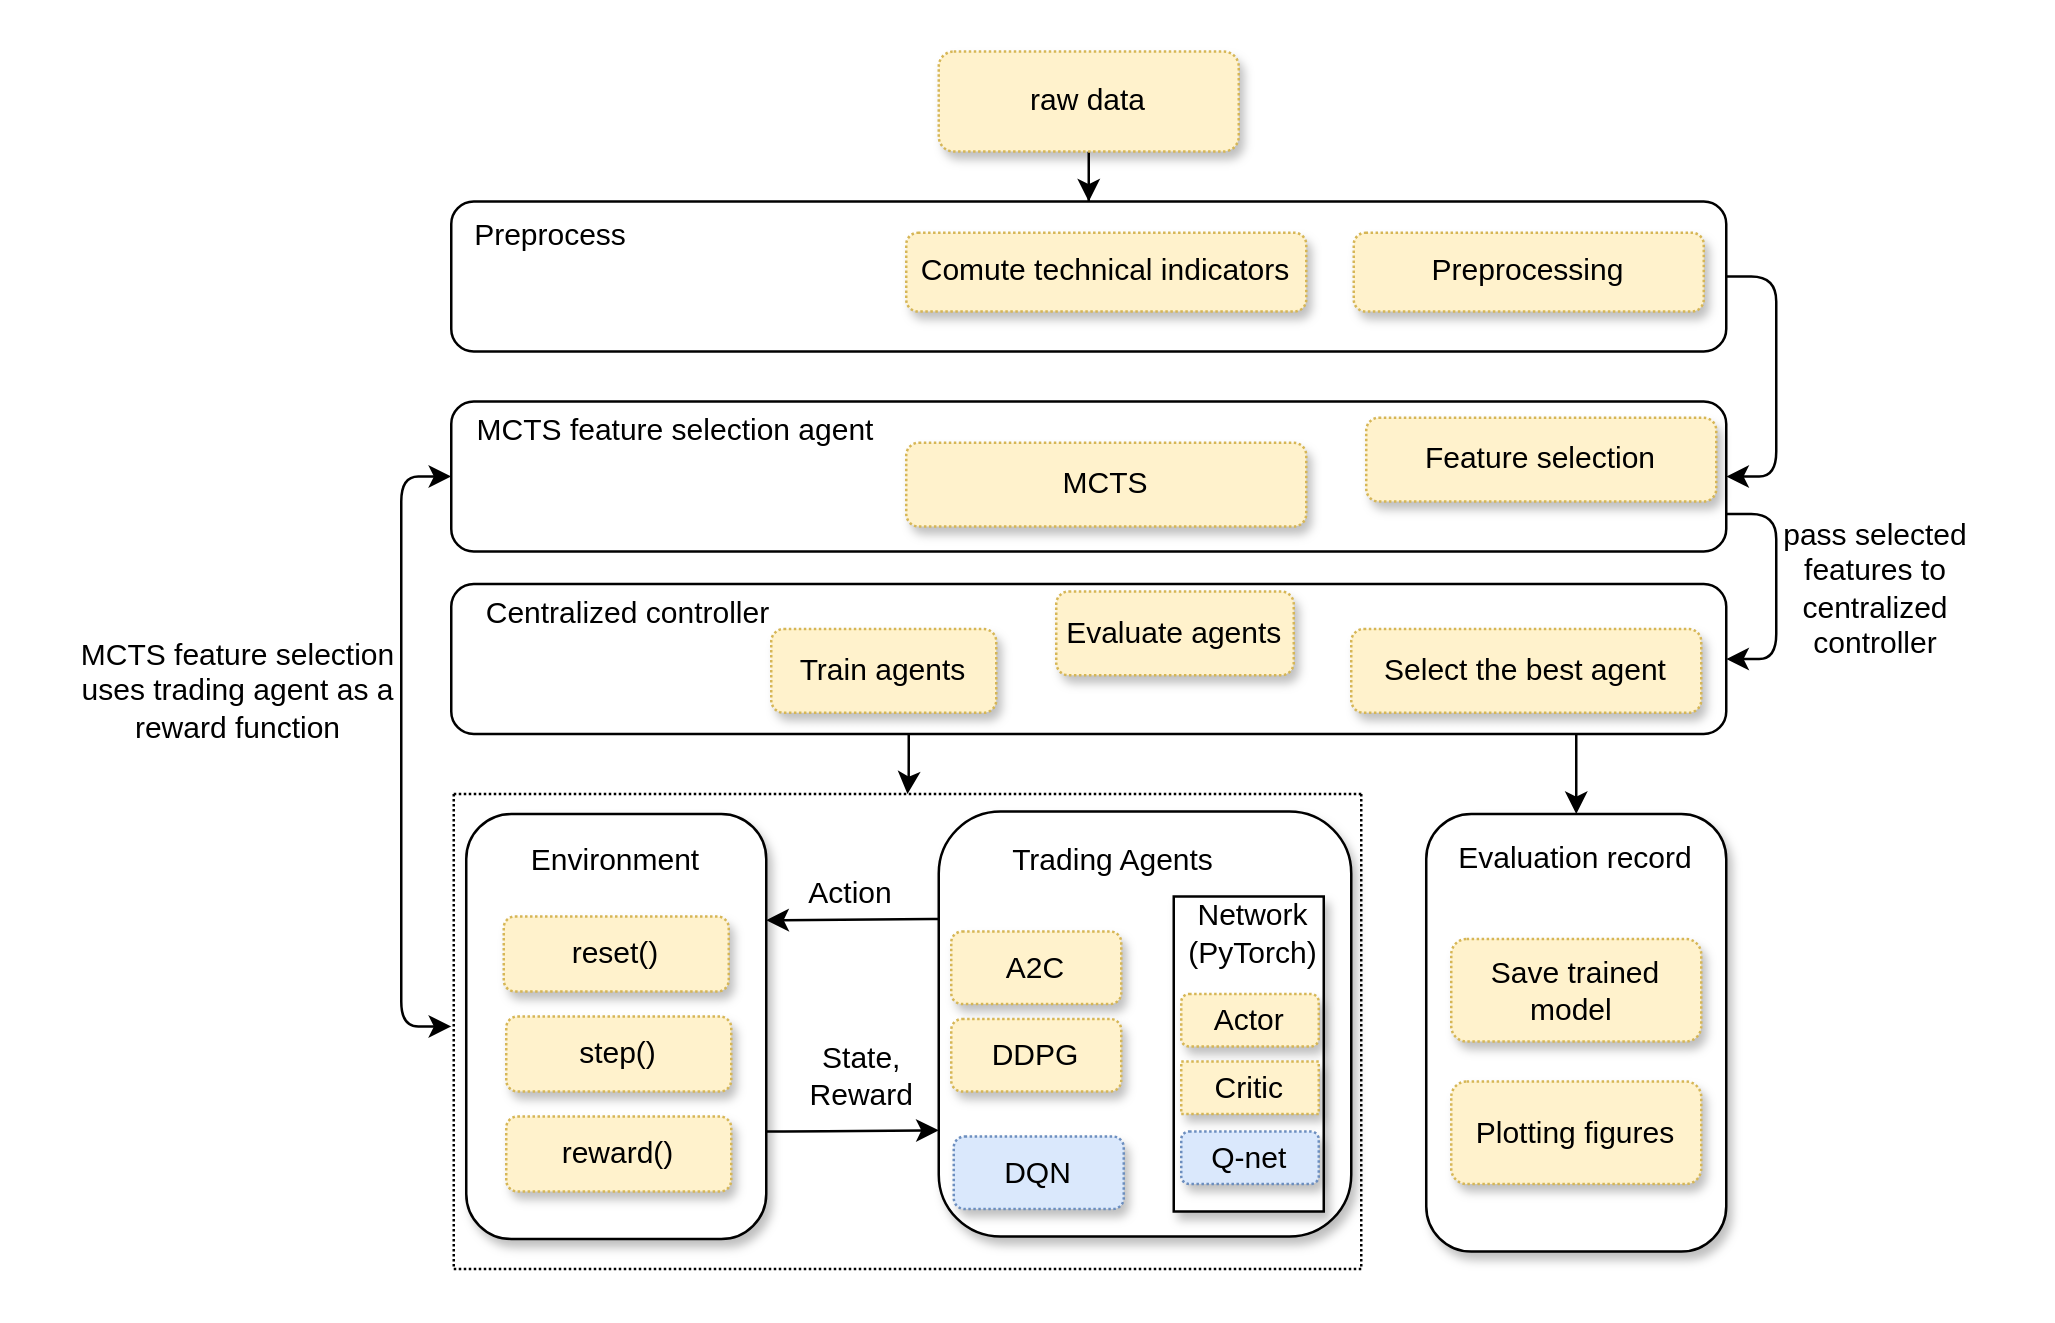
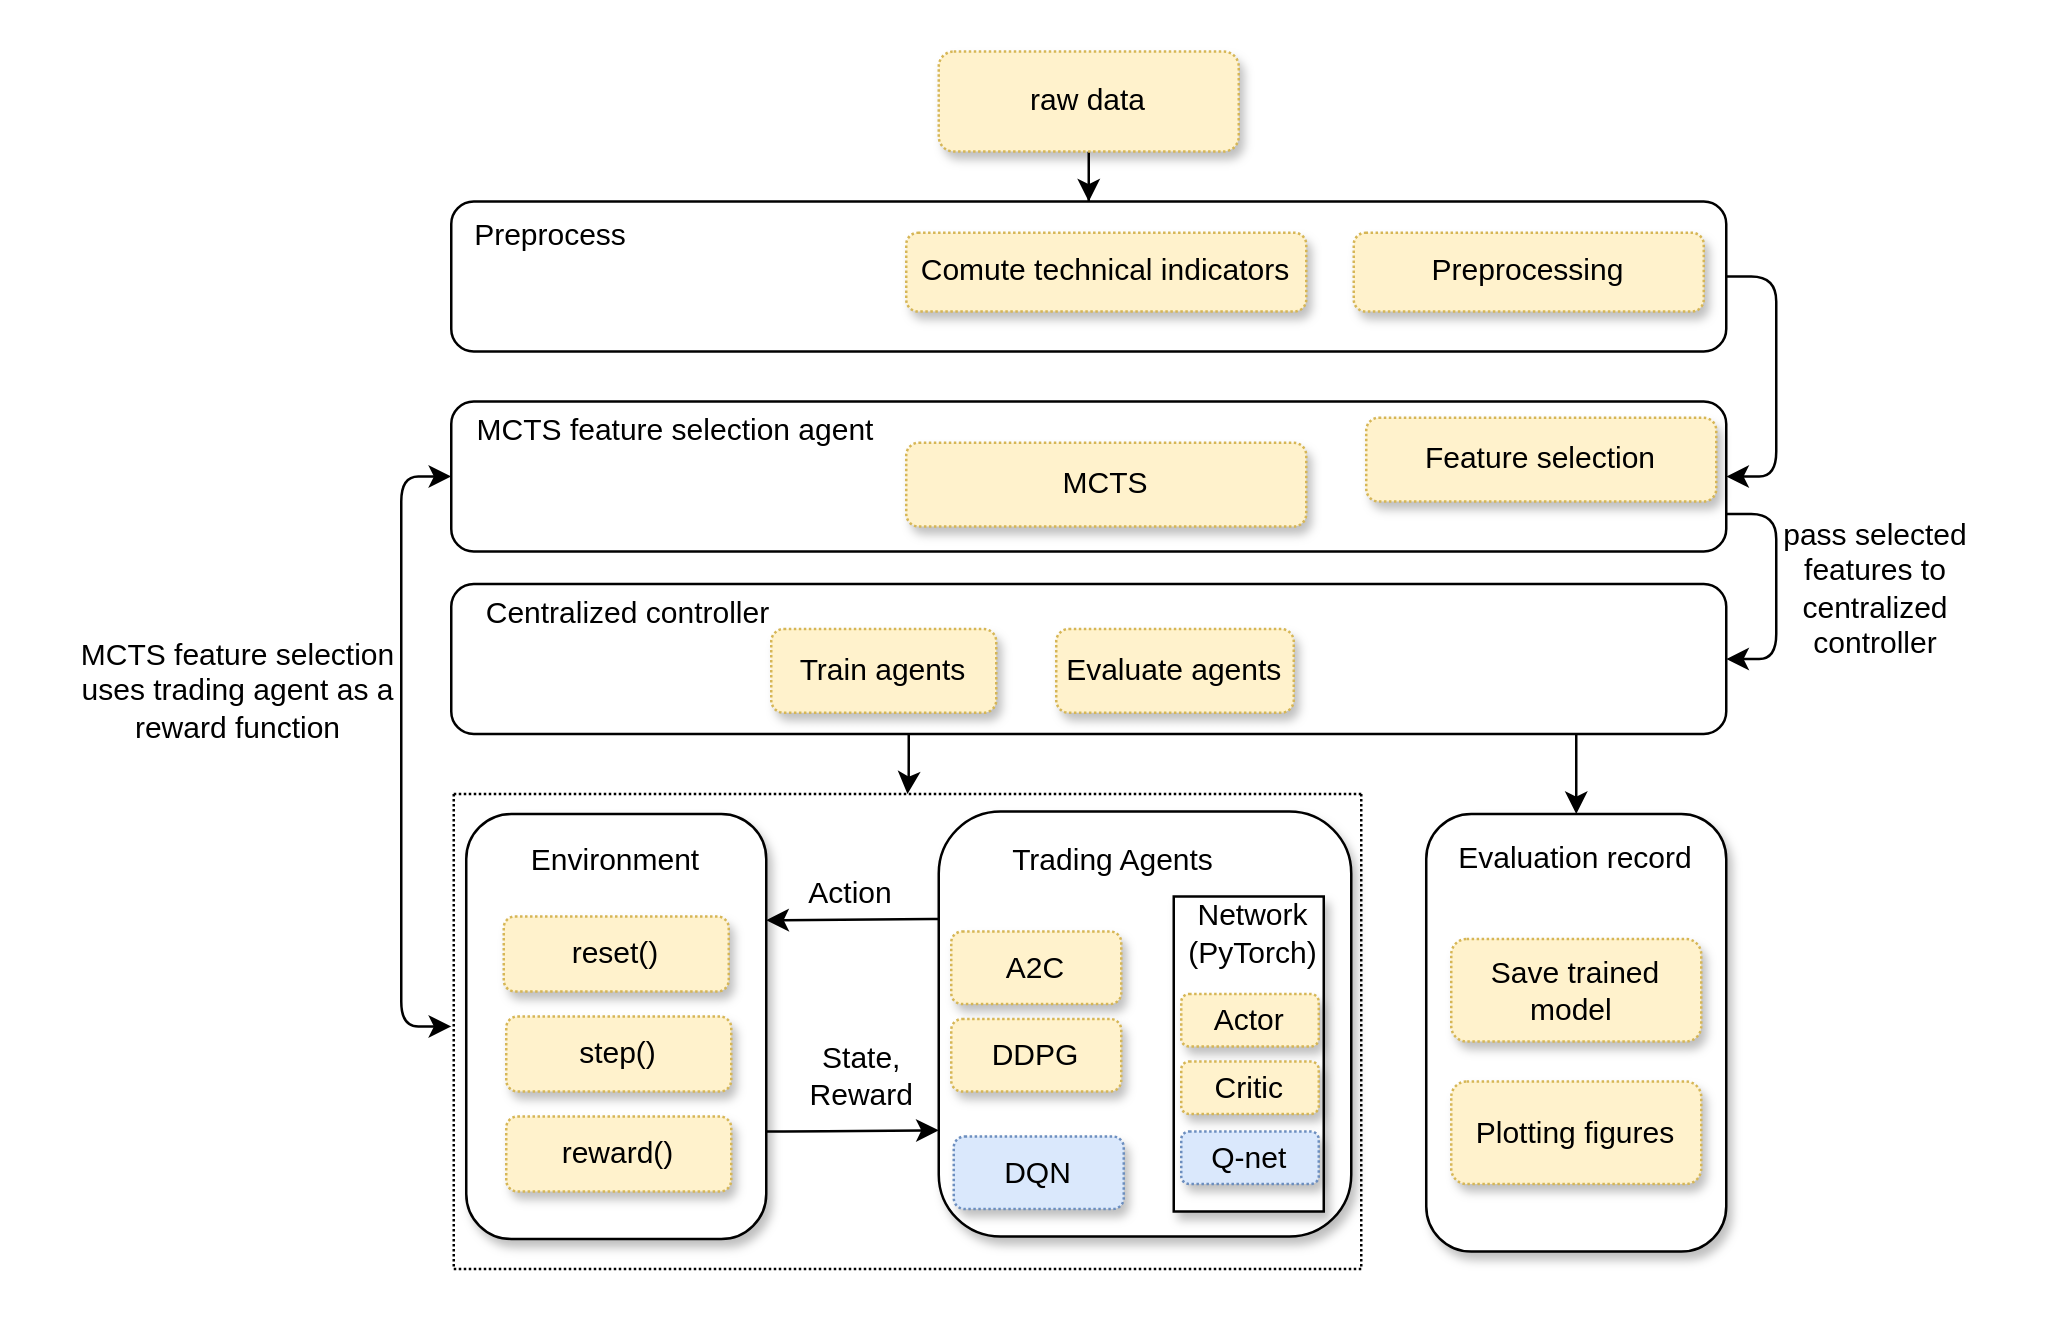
node "Evaluate agents": moved (1175, 633) -> (1175, 671)
node "Select the best agent": removed
node "Critic": shape rectangle -> rounded rectangle
